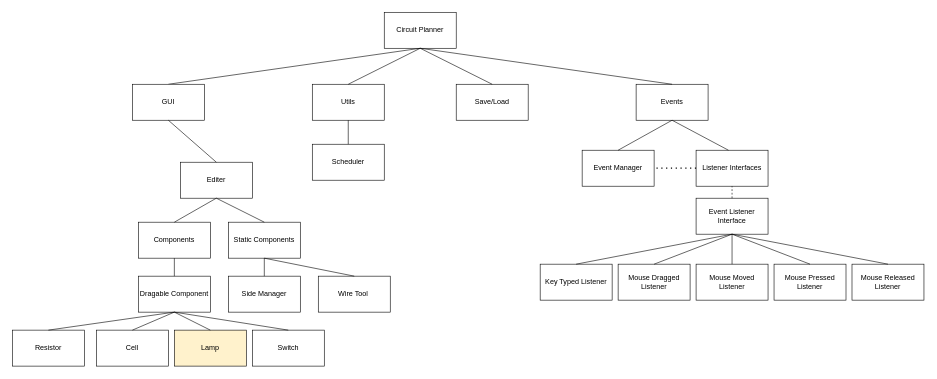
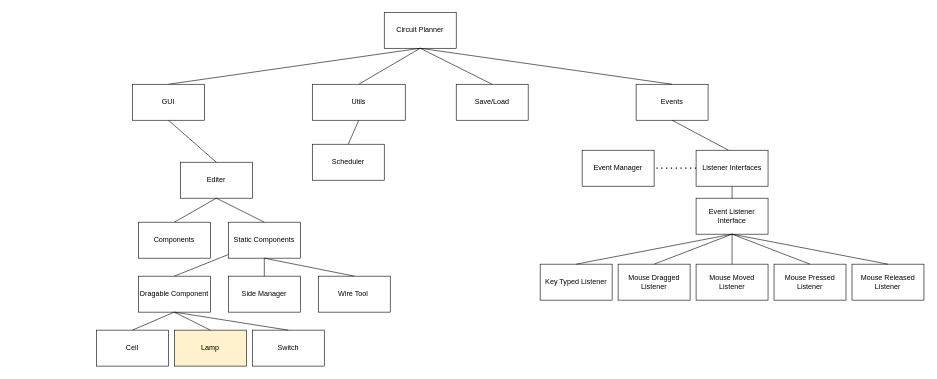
node "Utils": size 72x36 -> 93x36
edge "Events" -- "Event Manager": removed
edge "Listener Interfaces" -- "Event Listener Interface": style dashed -> solid
edge "Components" -- "Dragable Component": now "Static Components" -- "Dragable Component"
edge "Dragable Component" -- "Resistor": removed
node "Resistor": removed
